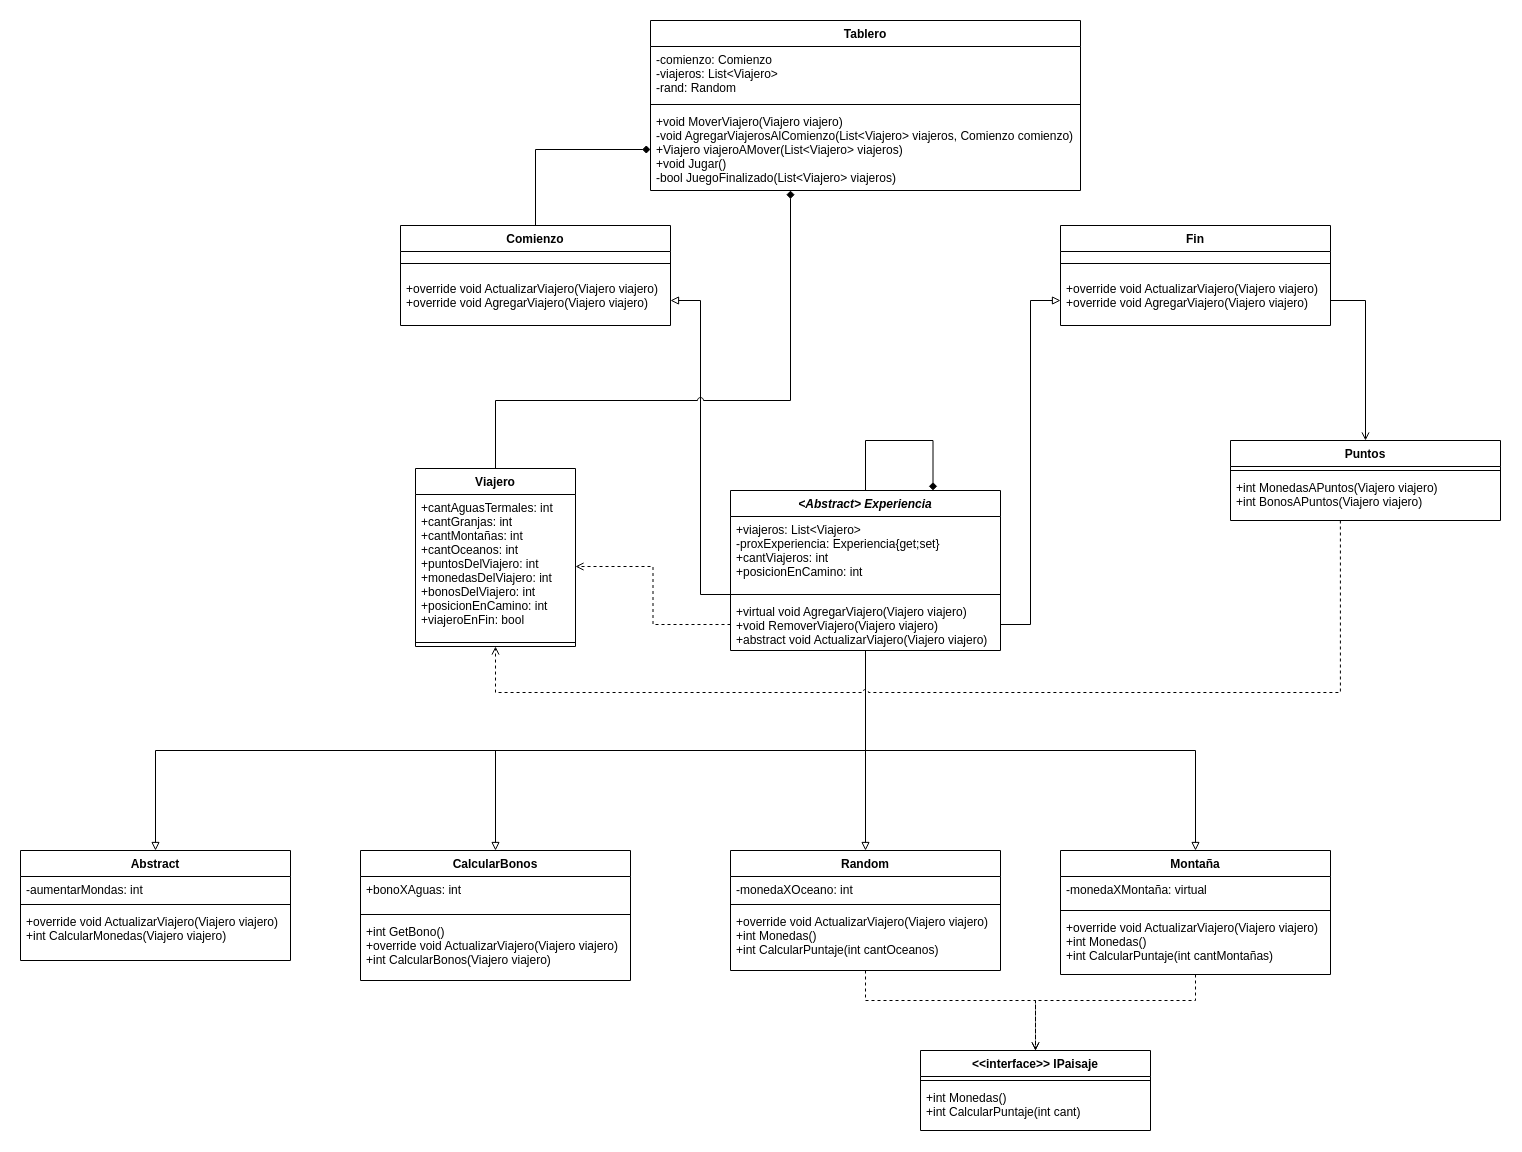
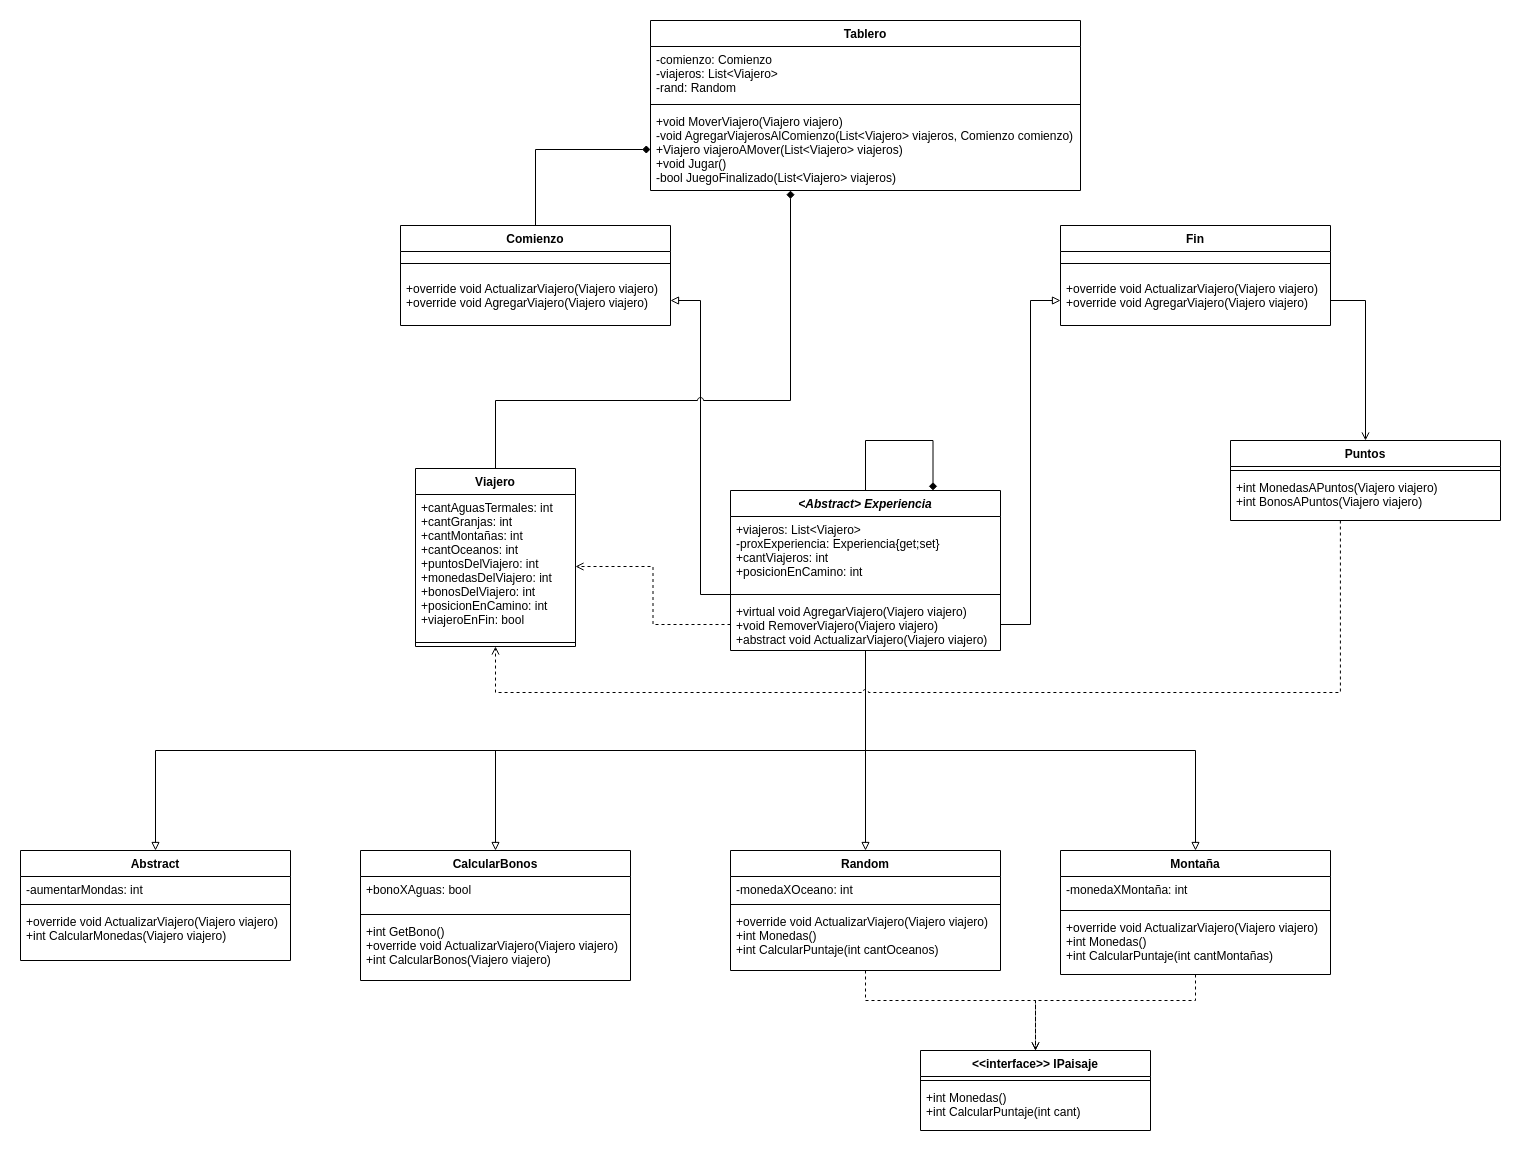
node "+bonoXAguas: int": label "+bonoXAguas: int" -> "+bonoXAguas: bool"
node "-monedaXMontaña: virtual": label "-monedaXMontaña: virtual" -> "-monedaXMontaña: int"
